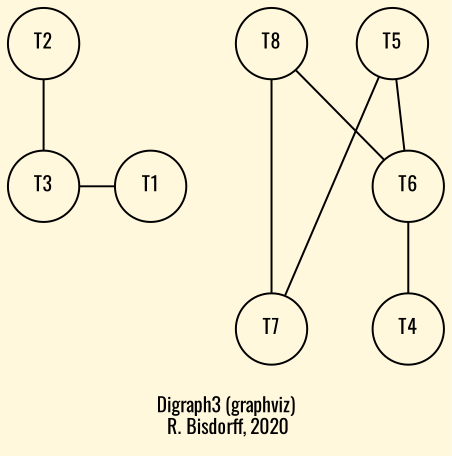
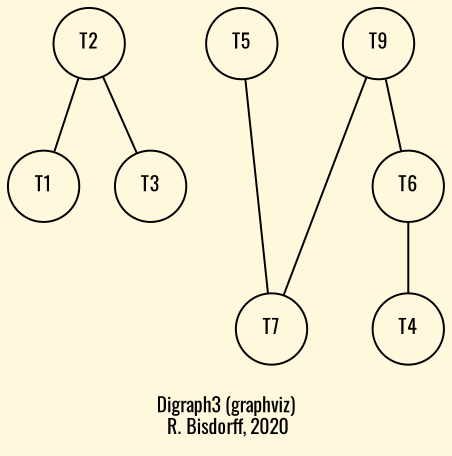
node "T8": label "T8" -> "T9"
edge "T5" -- "T6": removed
edge "T3" -- "T1": now "T2" -- "T1"
